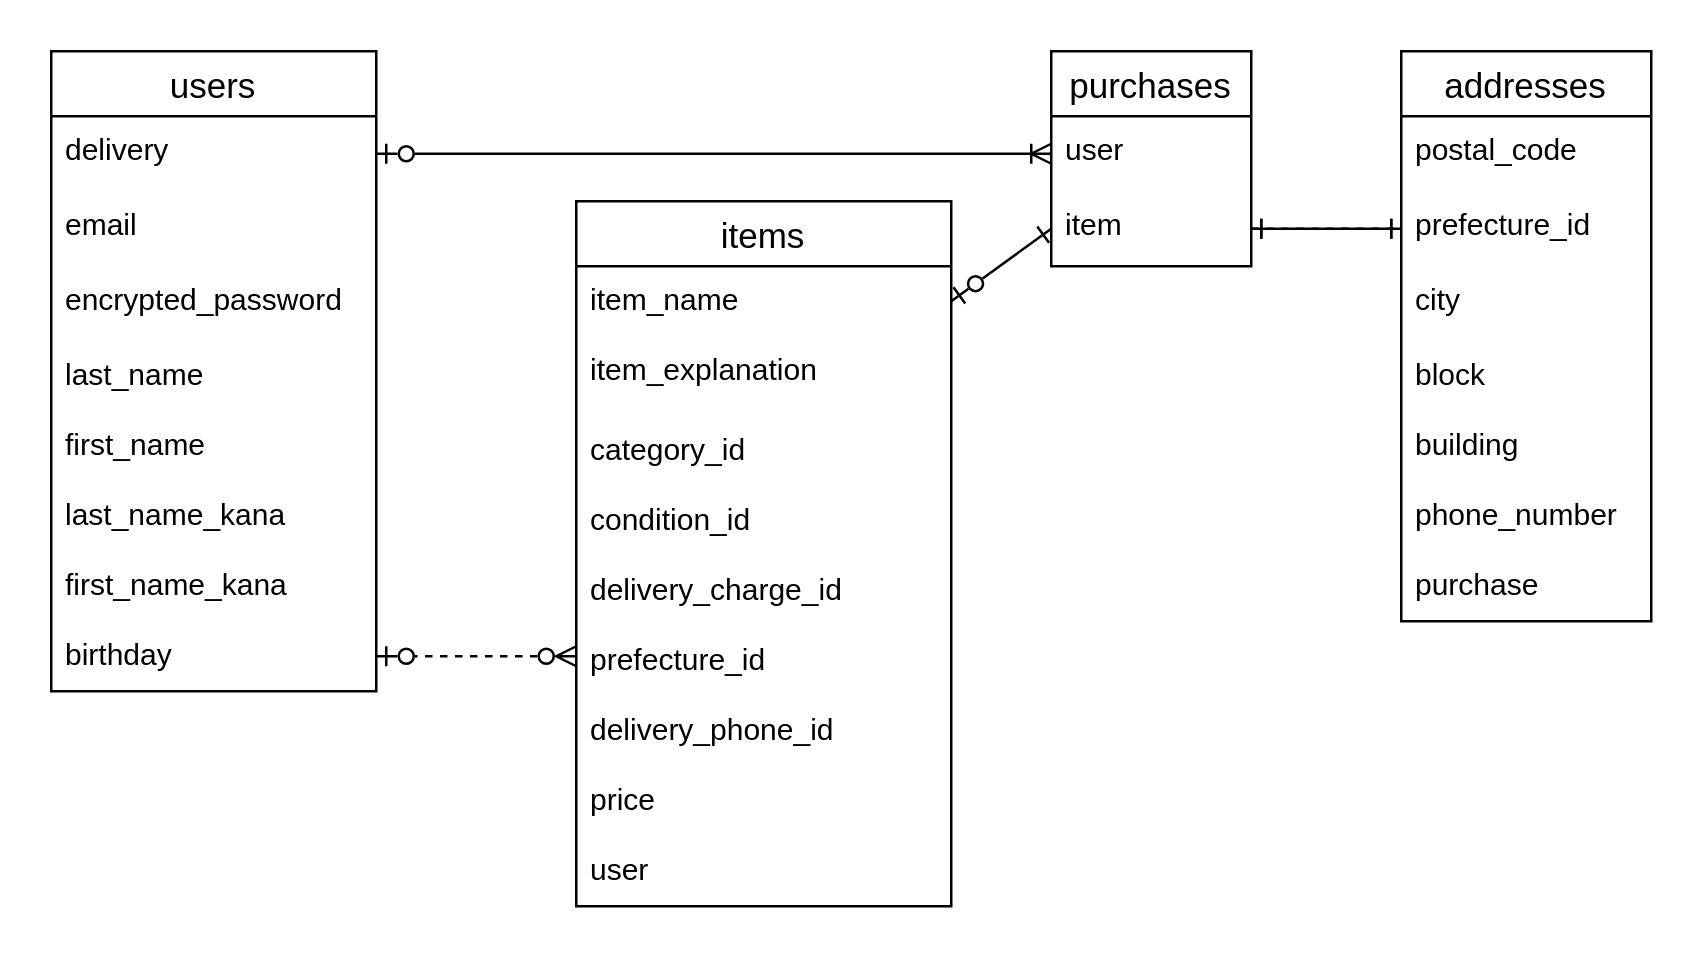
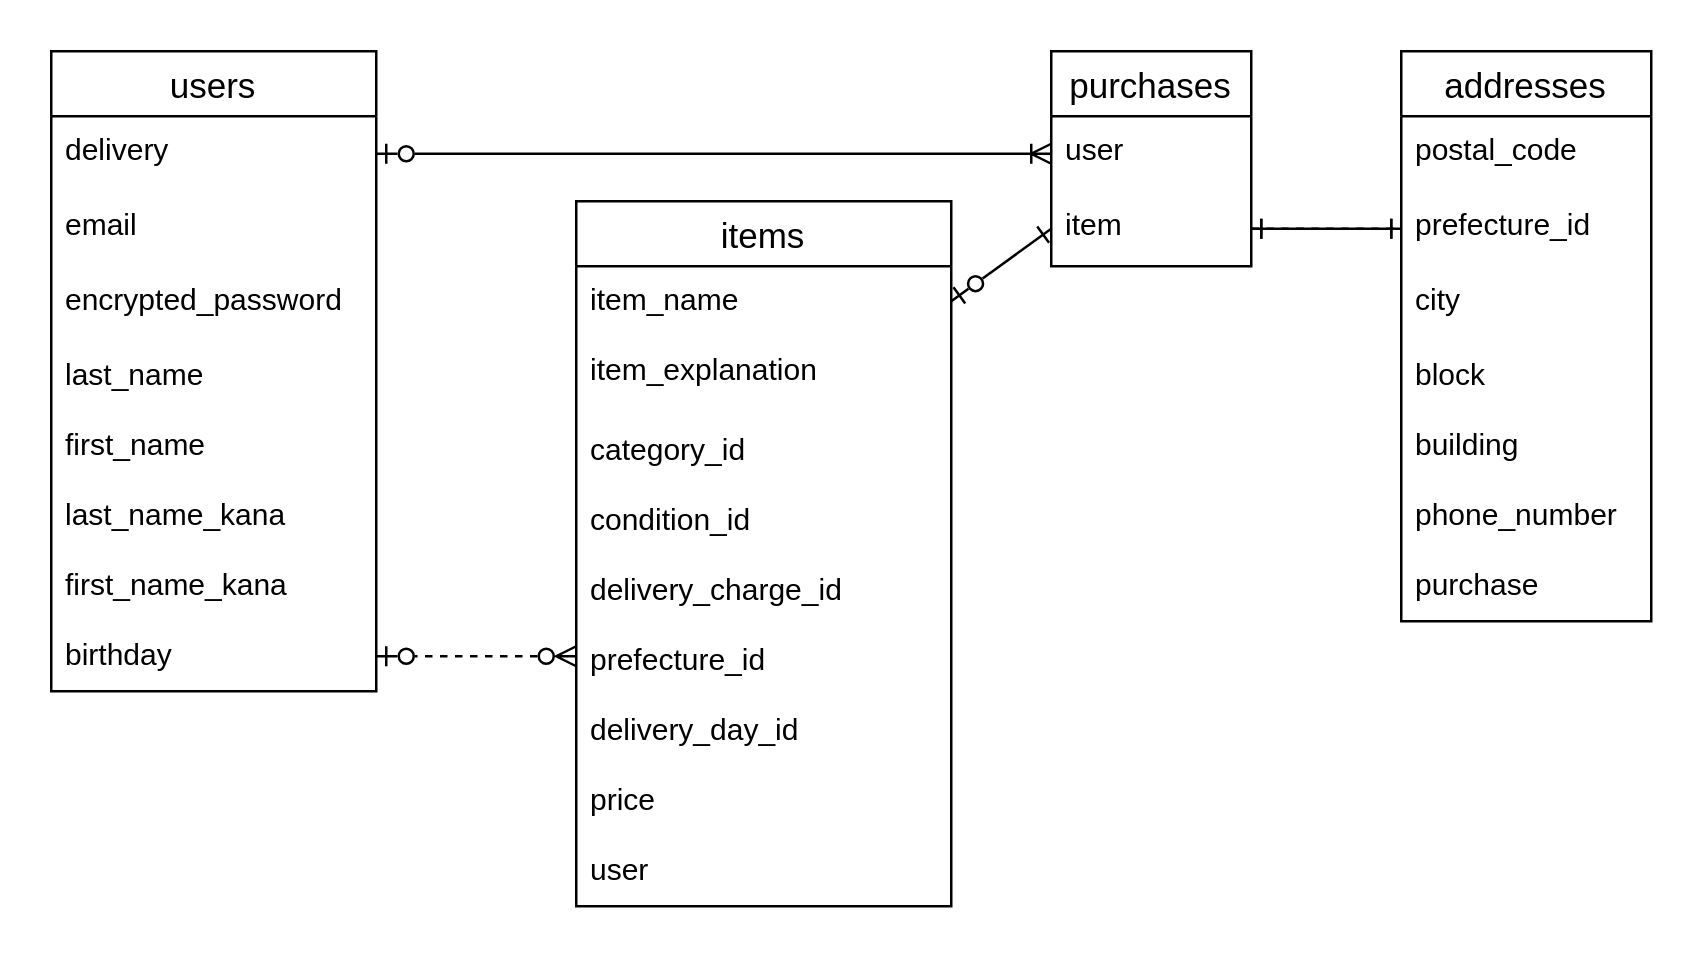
node "delivery_phone_id": label "delivery_phone_id" -> "delivery_day_id"
